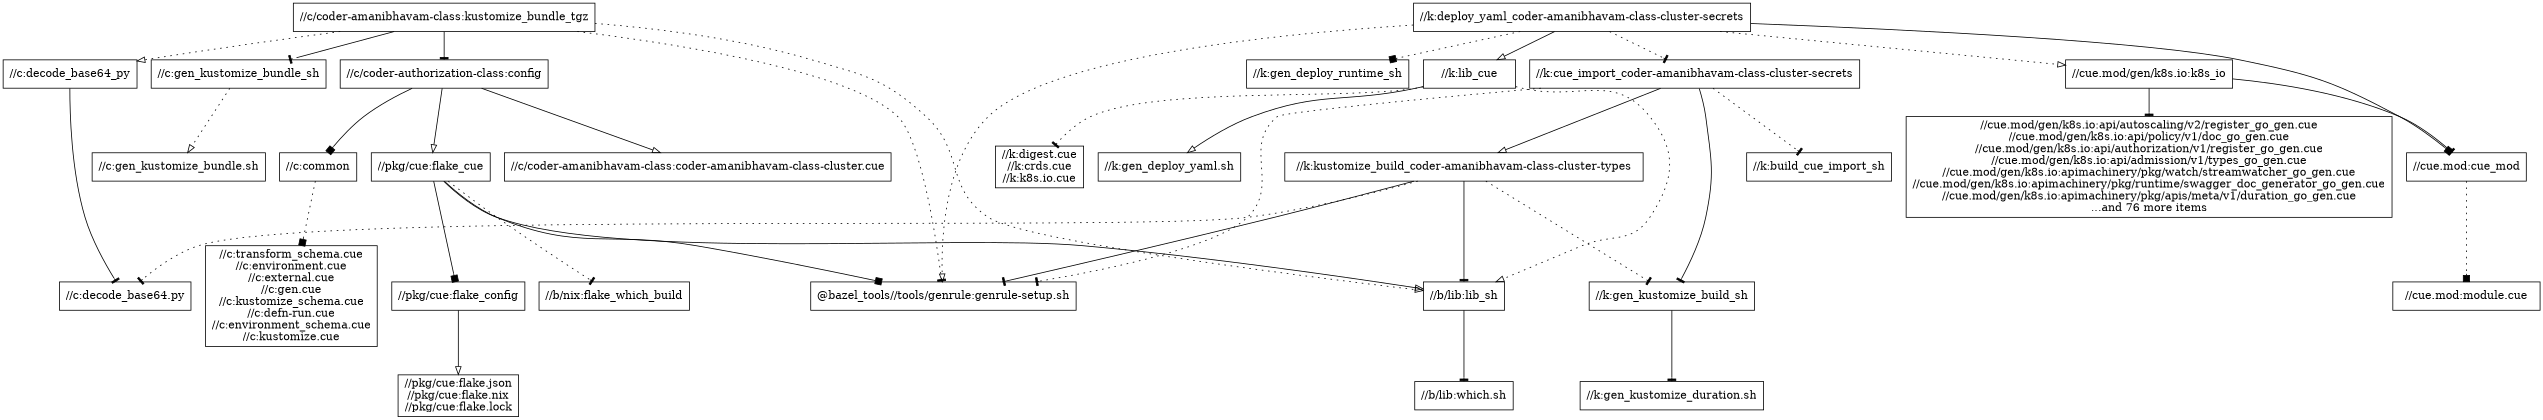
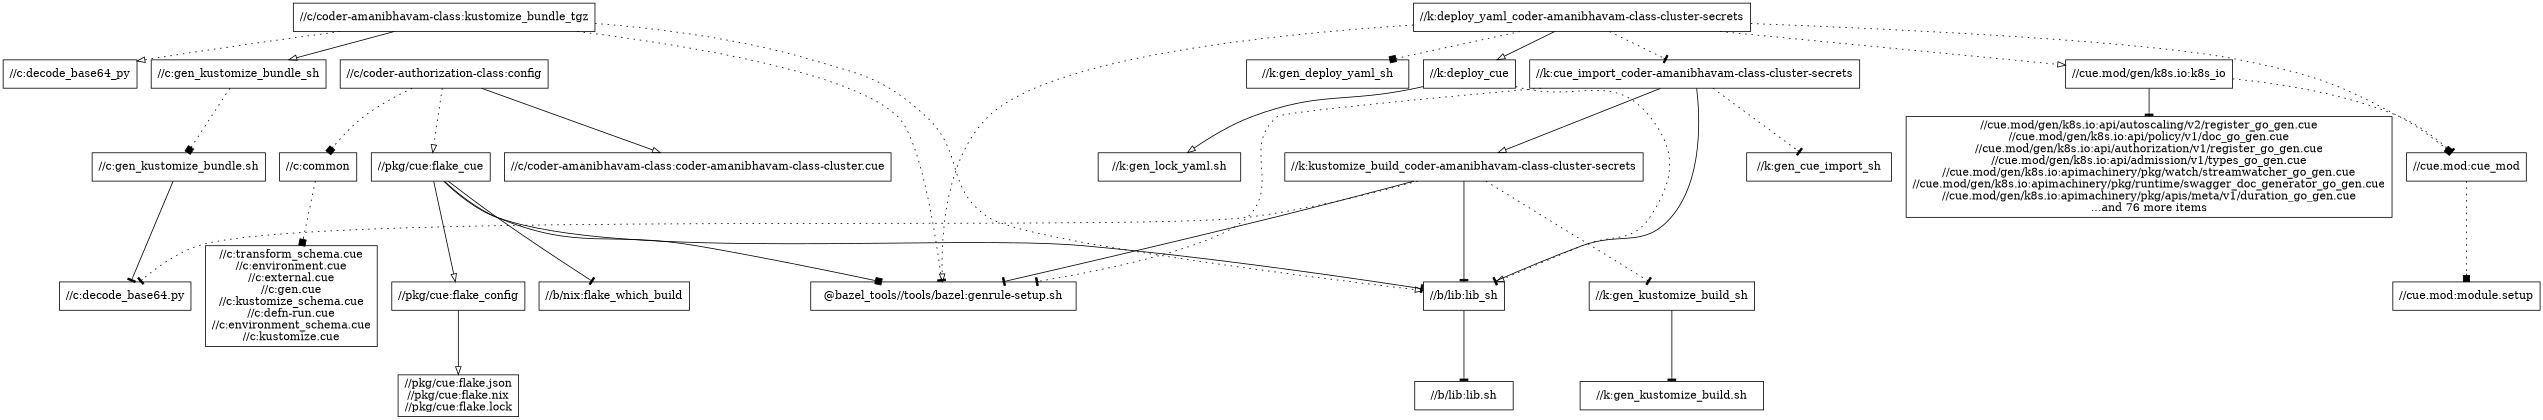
edge "//c/coder-amanibhavam-class:kustomize_bundle_tgz" -> "//c/coder-authorization-class:config": removed
edge "//k:deploy_yaml_coder-amanibhavam-class-cluster-secrets" -> "//cue.mod:cue_mod": style solid -> dotted
edge "//c/coder-amanibhavam-class:kustomize_bundle_tgz" -> "//c:gen_kustomize_bundle_sh": arrowhead tee -> onormal
node "//k:gen_deploy_runtime_sh": label "//k:gen_deploy_runtime_sh" -> "//k:gen_deploy_yaml_sh"
node "//k:lib_cue": label "//k:lib_cue" -> "//k:deploy_cue"
edge "//cue.mod/gen/k8s.io:k8s_io" -> "//cue.mod:cue_mod": style solid -> dotted
edge "//c/coder-authorization-class:config" -> "//c:common": style solid -> dotted
edge "//c/coder-authorization-class:config" -> "//pkg/cue:flake_cue": style solid -> dotted
edge "//c:gen_kustomize_bundle_sh" -> "//c:gen_kustomize_bundle.sh": arrowhead onormal -> box
node "//k:digest.cue //k:crds.cue //k:k8s.io.cue": removed
node "//k:gen_deploy_yaml.sh": label "//k:gen_deploy_yaml.sh" -> "//k:gen_lock_yaml.sh"
node "//k:kustomize_build_coder-amanibhavam-class-cluster-types": label "//k:kustomize_build_coder-amanibhavam-class-cluster-types" -> "//k:kustomize_build_coder-amanibhavam-class-cluster-secrets"
node "//k:build_cue_import_sh": label "//k:build_cue_import_sh" -> "//k:gen_cue_import_sh"
edge "//k:cue_import_coder-amanibhavam-class-cluster-secrets" -> "//k:gen_kustomize_build_sh": now "//k:cue_import_coder-amanibhavam-class-cluster-secrets" -> "//b/lib:lib_sh"
edge "//c:decode_base64_py" -> "//c:decode_base64.py": now "//c:gen_kustomize_bundle.sh" -> "//c:decode_base64.py"
edge "//pkg/cue:flake_cue" -> "//pkg/cue:flake_config": arrowhead box -> onormal
edge "//pkg/cue:flake_cue" -> "//b/nix:flake_which_build": style dotted -> solid
edge "//pkg/cue:flake_cue" -> "//b/lib:lib_sh": arrowhead onormal -> tee
node "@bazel_tools//tools/genrule:genrule-setup.sh": label "@bazel_tools//tools/genrule:genrule-setup.sh" -> "@bazel_tools//tools/bazel:genrule-setup.sh"
node "//cue.mod:module.cue": label "//cue.mod:module.cue" -> "//cue.mod:module.setup"
node "//b/lib:which.sh": label "//b/lib:which.sh" -> "//b/lib:lib.sh"
node "//k:gen_kustomize_duration.sh": label "//k:gen_kustomize_duration.sh" -> "//k:gen_kustomize_build.sh"
